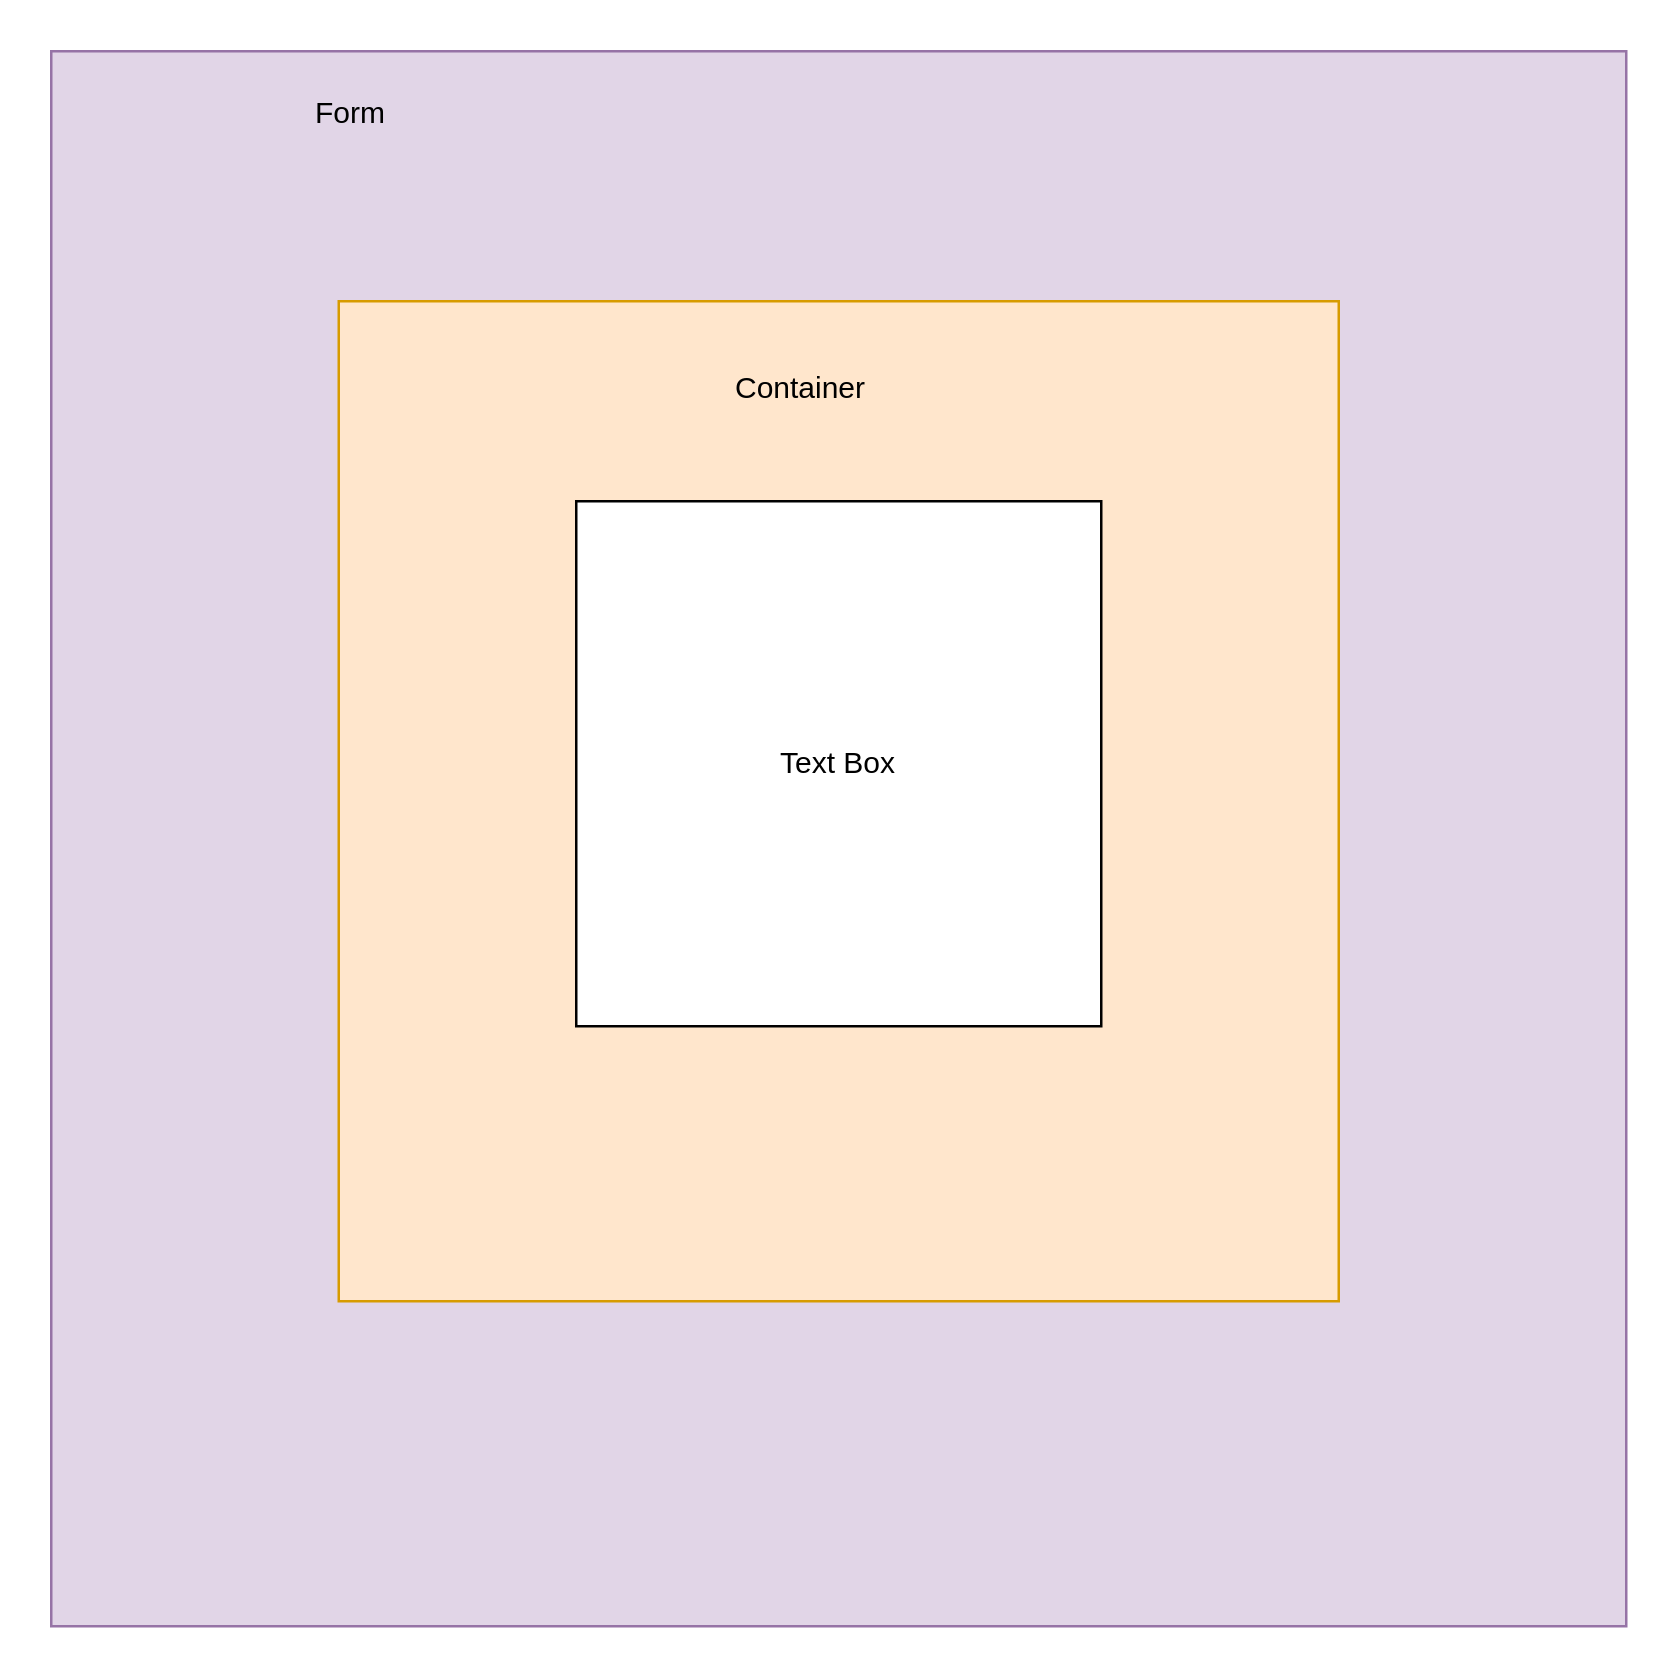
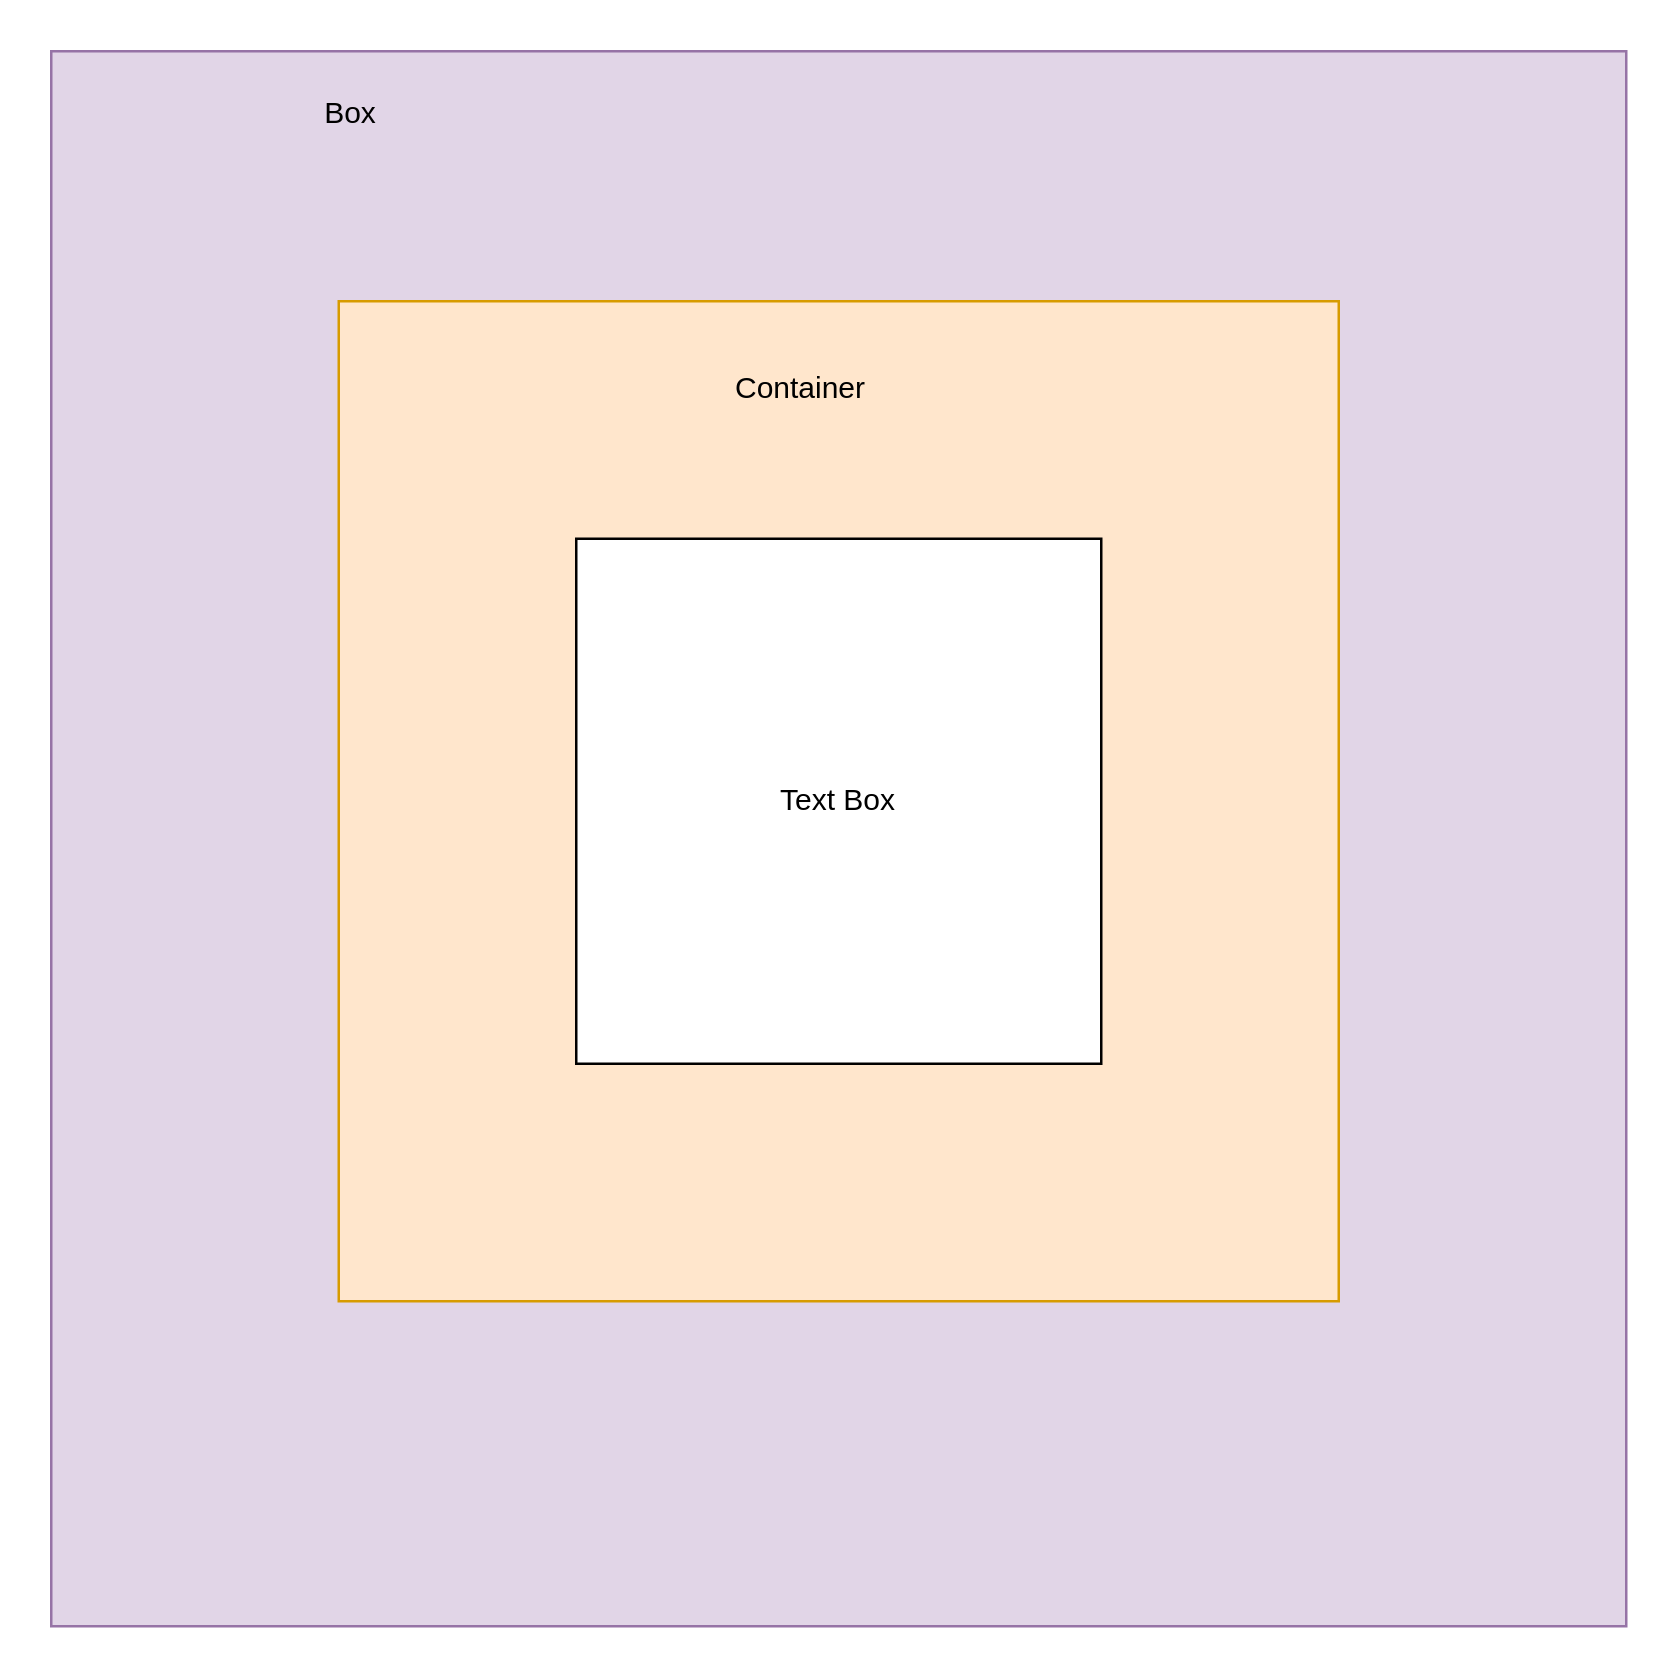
node "Form": label "Form" -> "Box"
node "Text Box": moved (839, 764) -> (839, 801)
